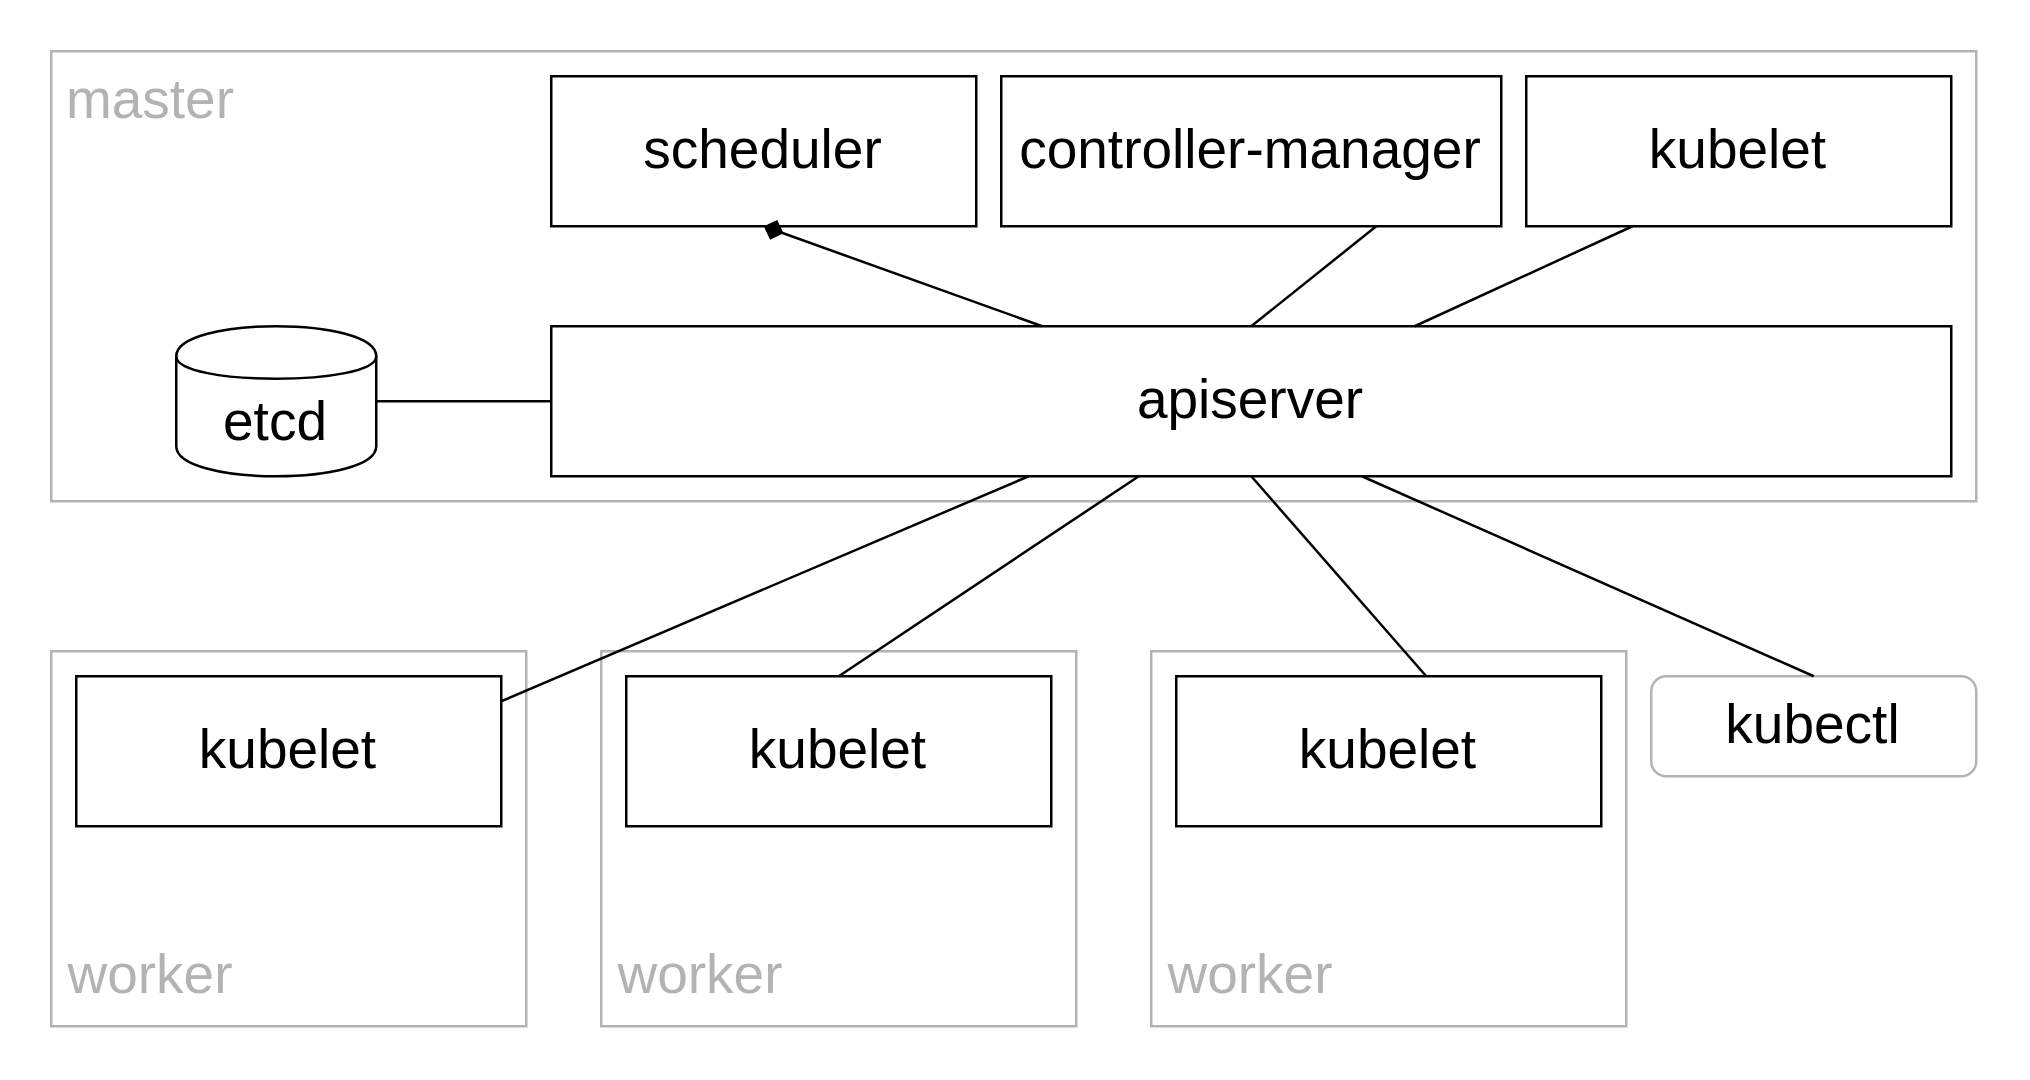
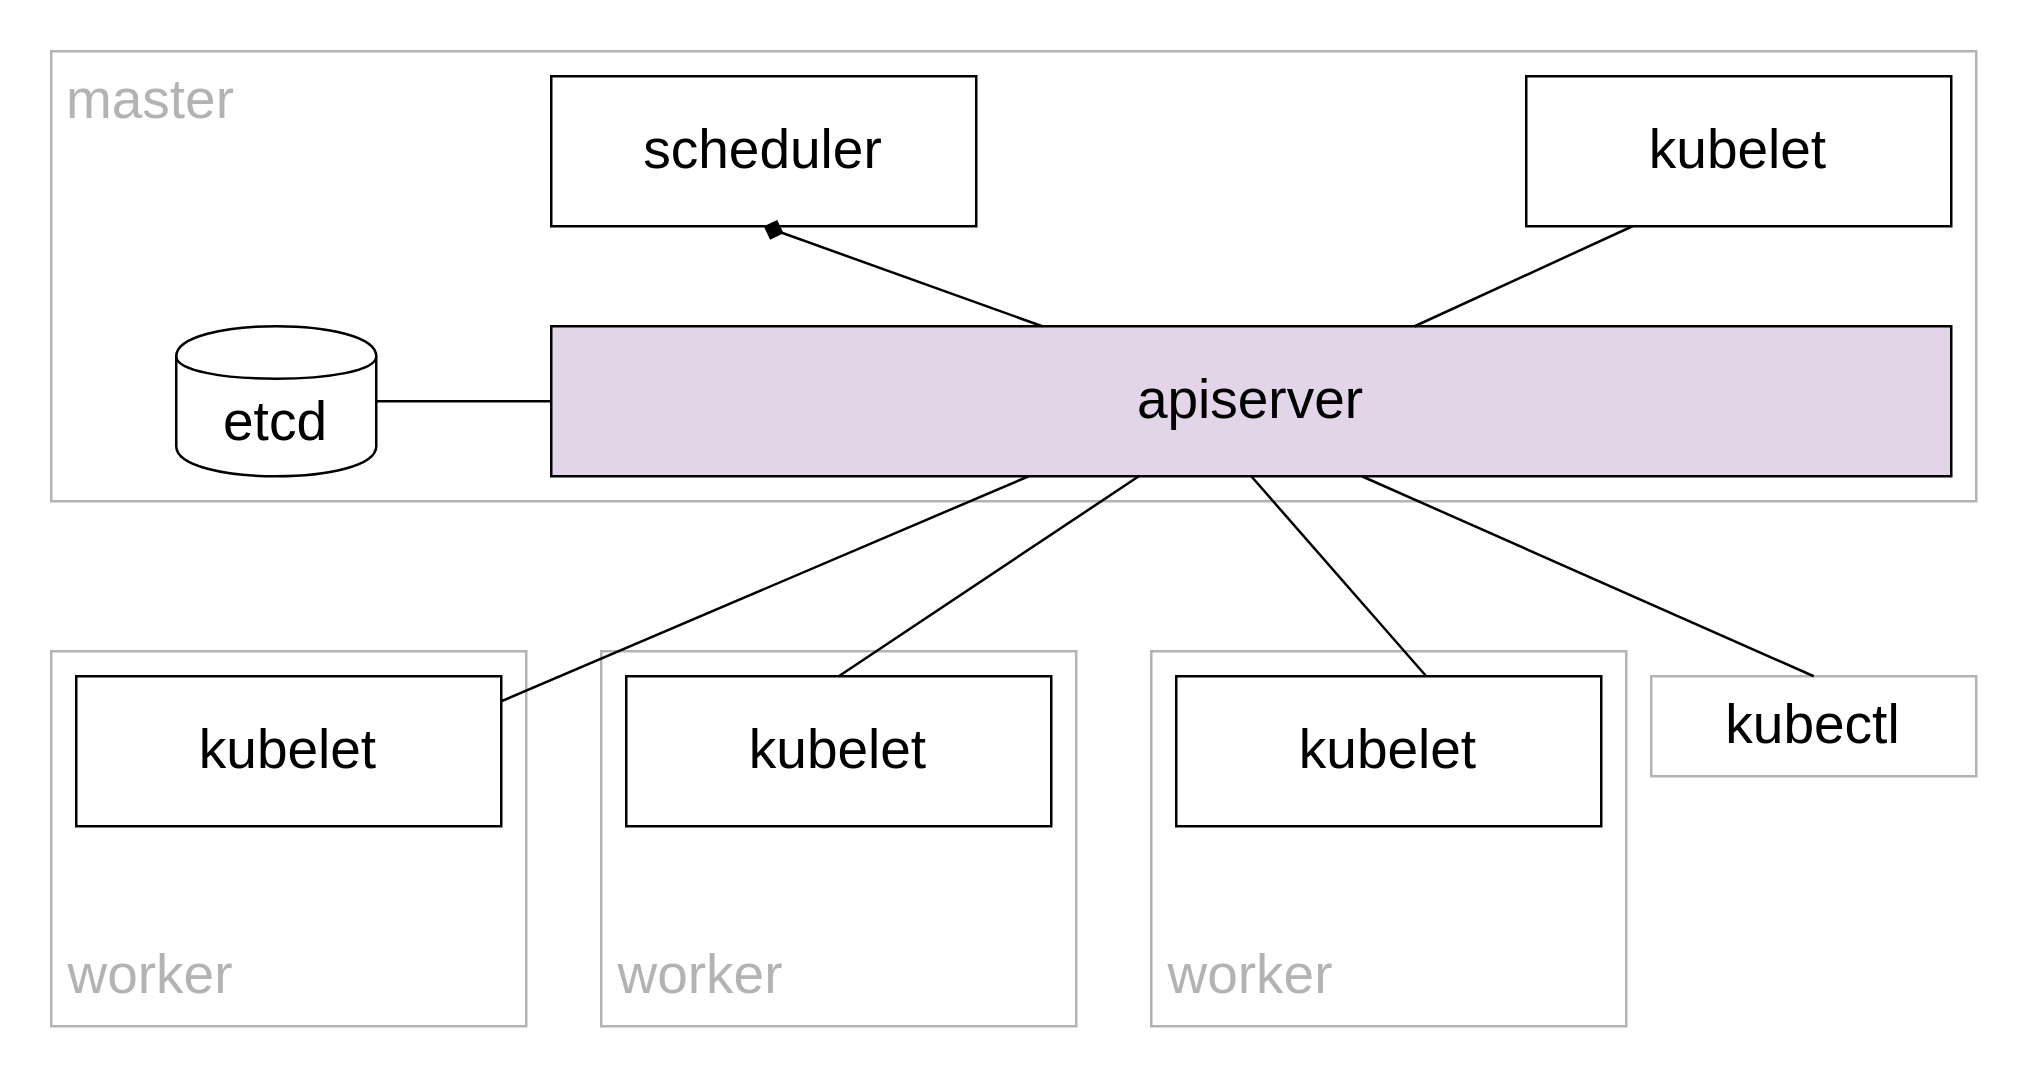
node "controller-manager": removed
edge "controller-manager" -- "apiserver": removed
node "apiserver": fillcolor #ffffff -> #e1d5e7
node "kubectl": shape rounded rectangle -> rectangle
